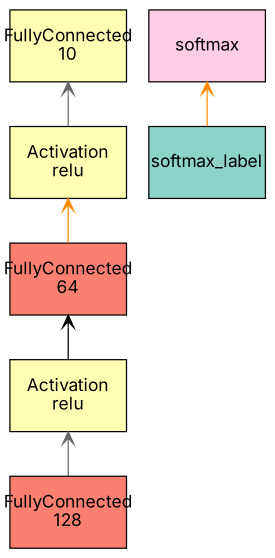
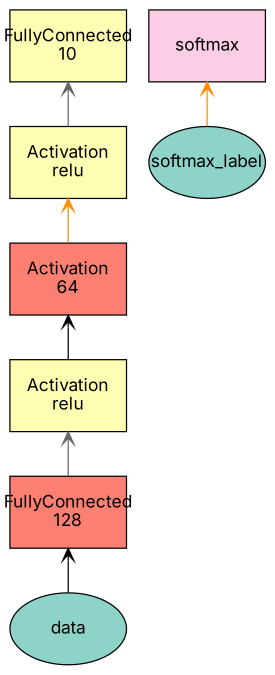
node "softmax_label": shape box -> ellipse
node "FullyConnected 64": label "FullyConnected 64" -> "Activation 64"
node "data": added
